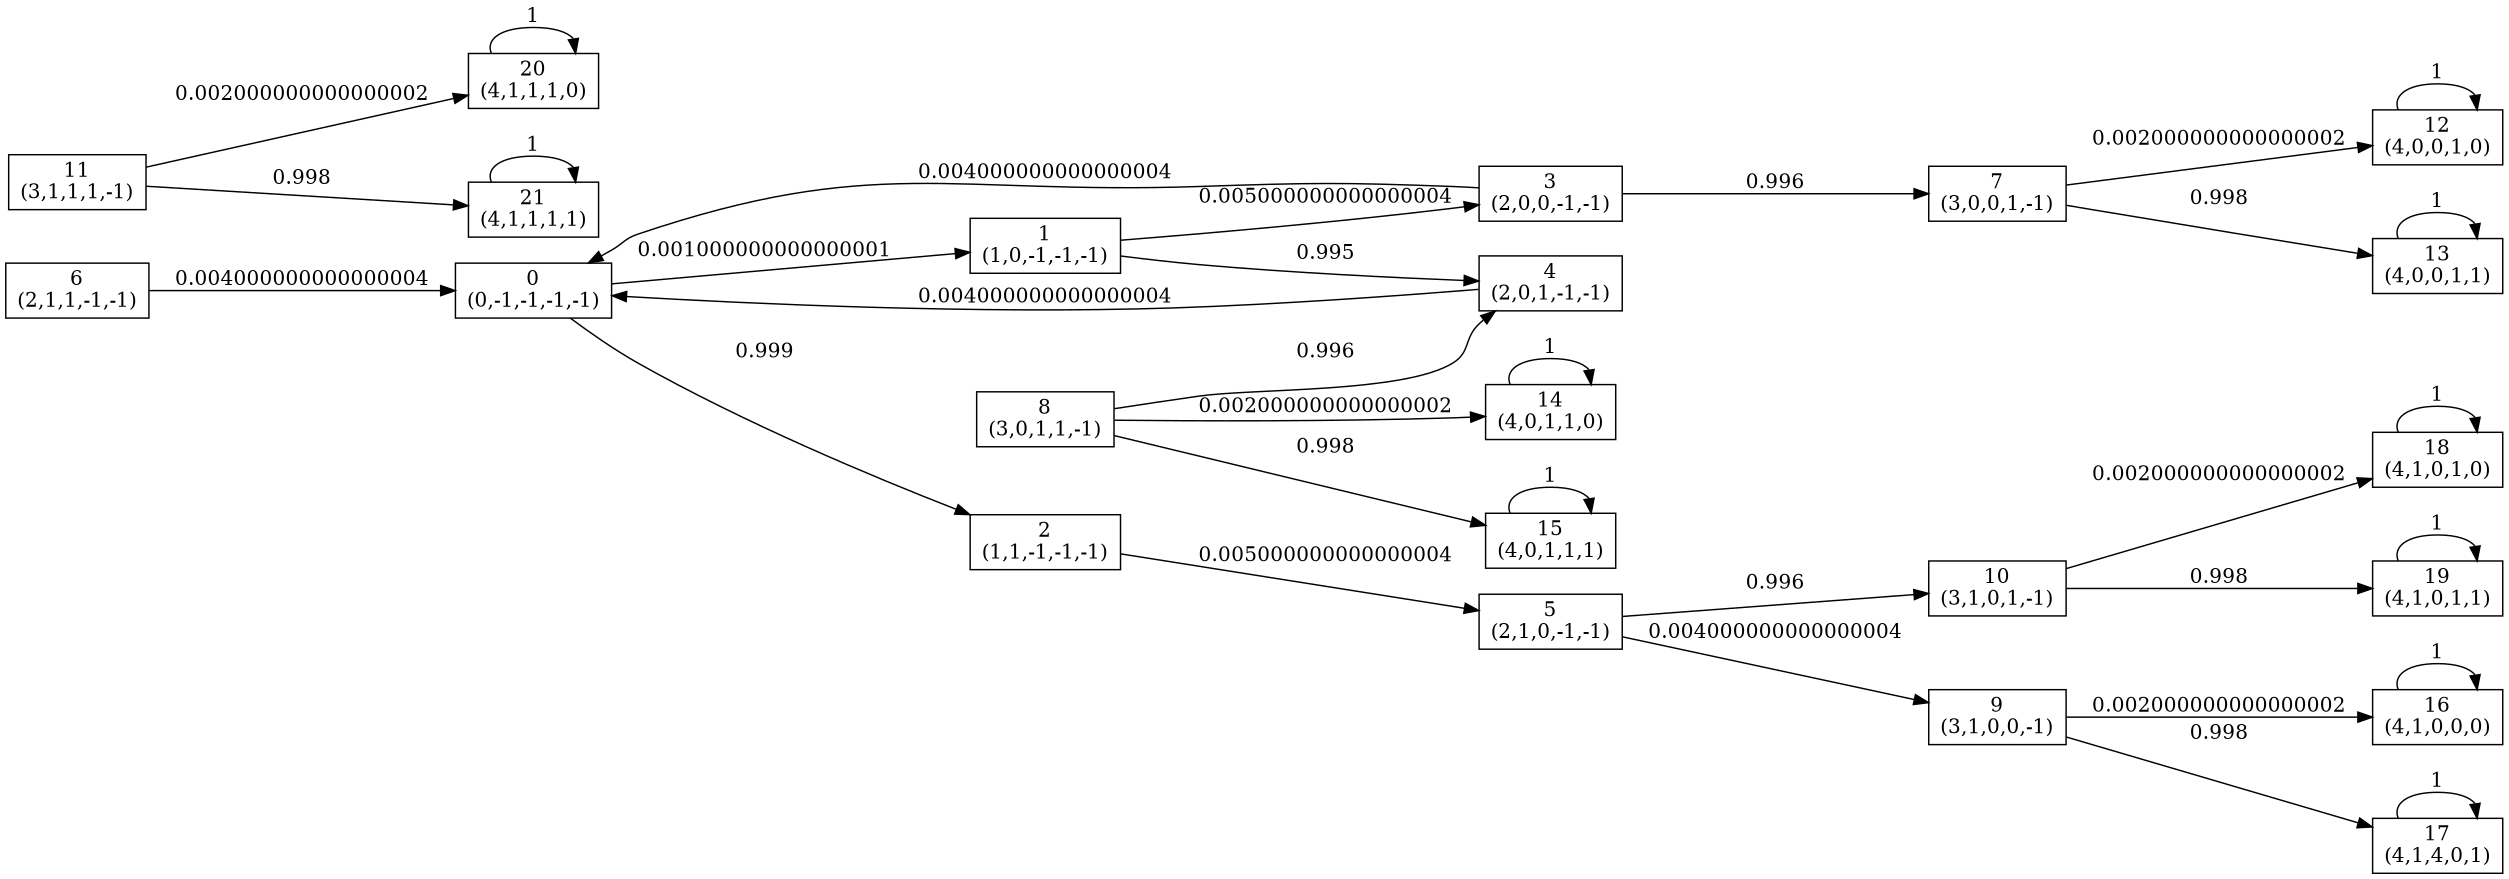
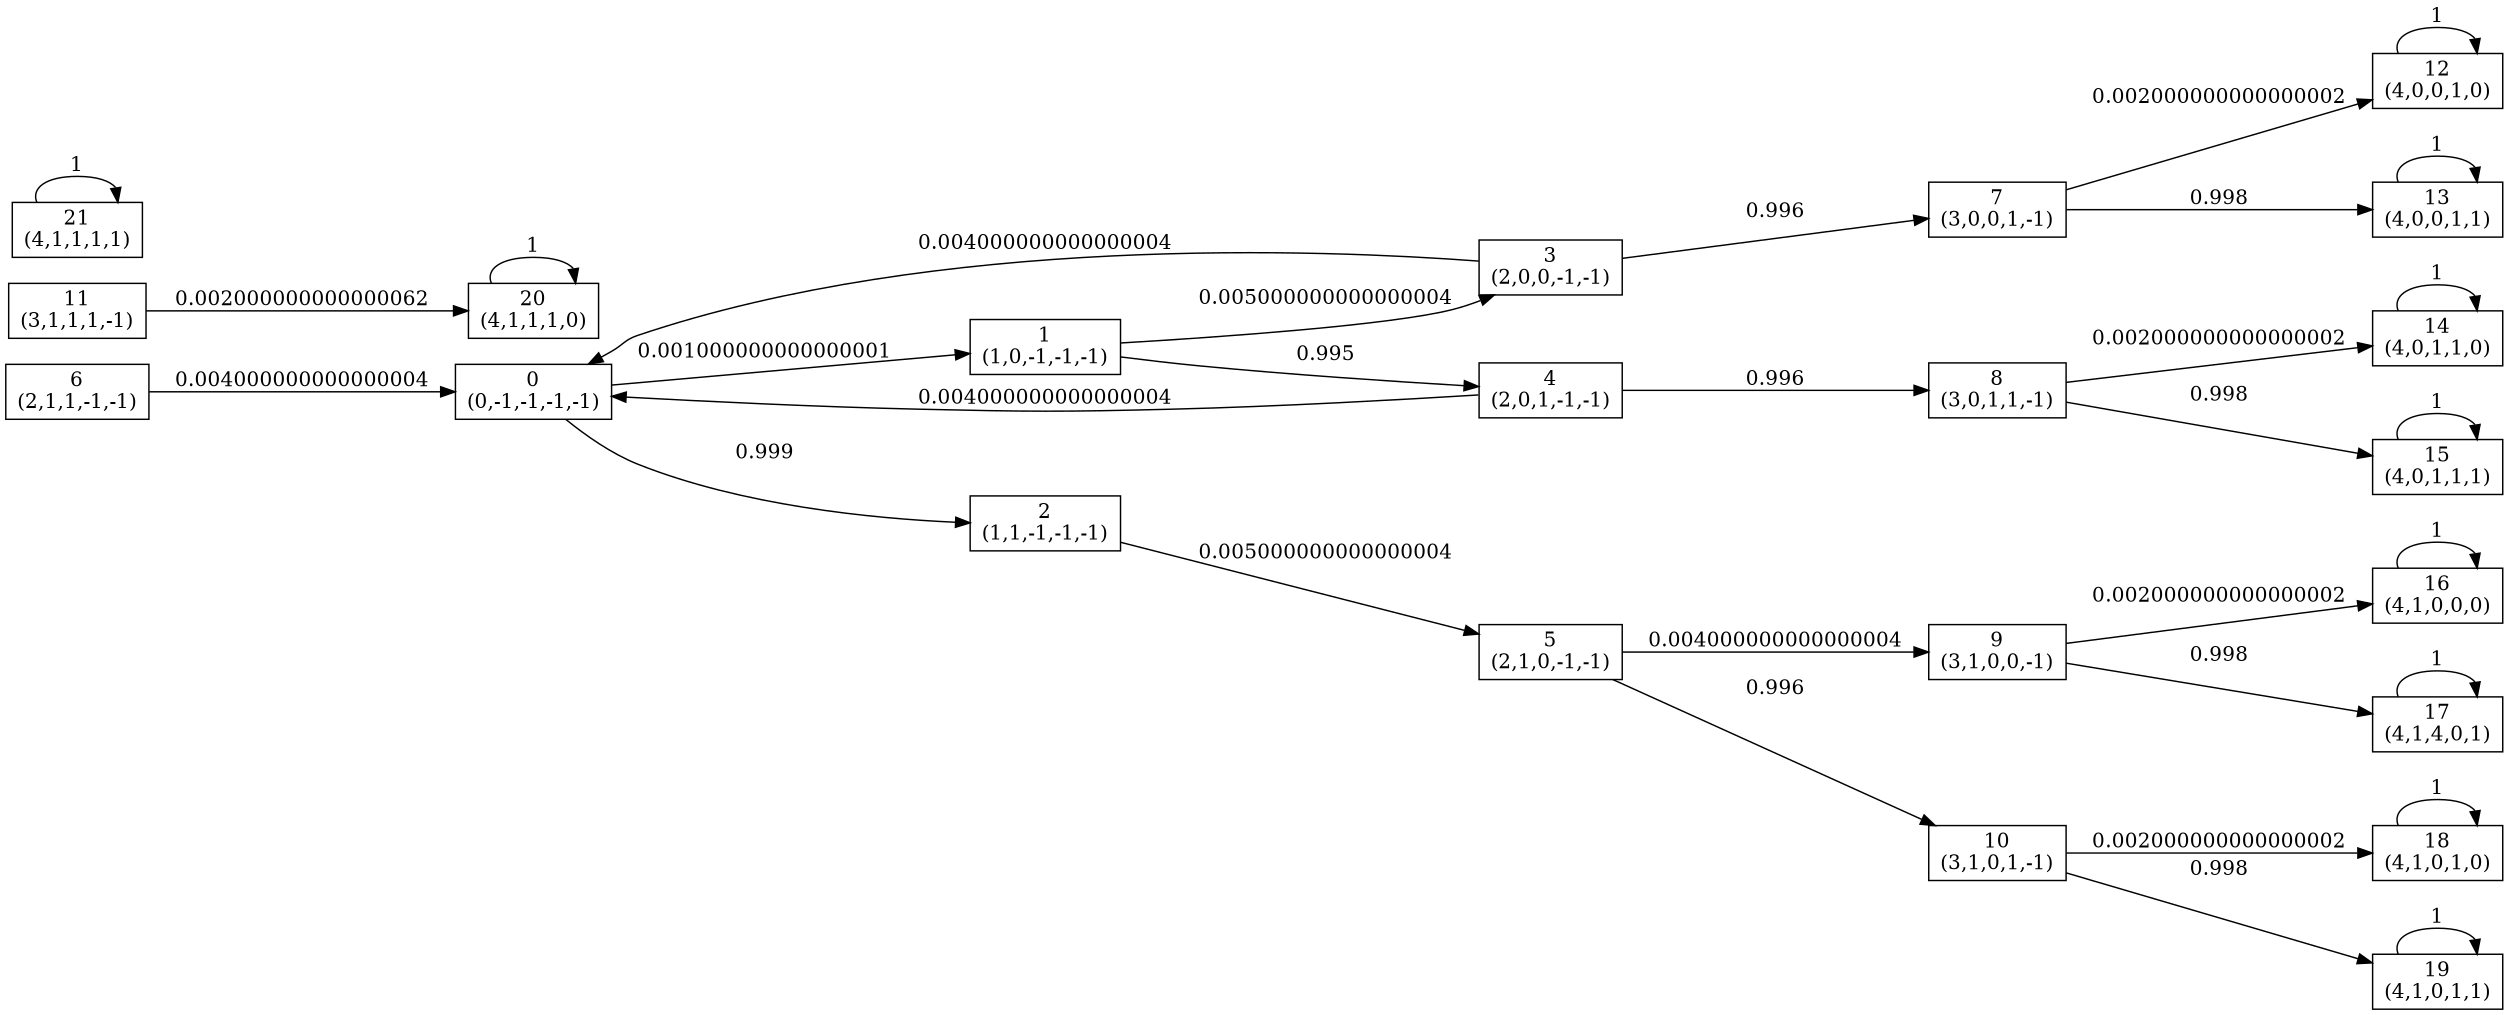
edge "11 (3,1,1,1,-1)" -> "20 (4,1,1,1,0)": label "0.002000000000000002" -> "0.002000000000000062"
edge "11 (3,1,1,1,-1)" -> "21 (4,1,1,1,1)": removed, label "0.998"
edge "8 (3,0,1,1,-1)" -> "4 (2,0,1,-1,-1)": reversed
